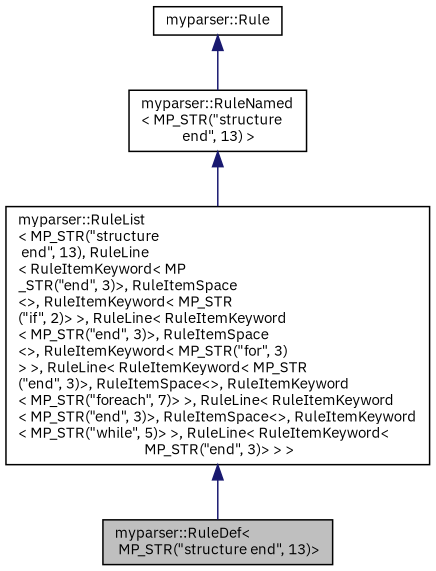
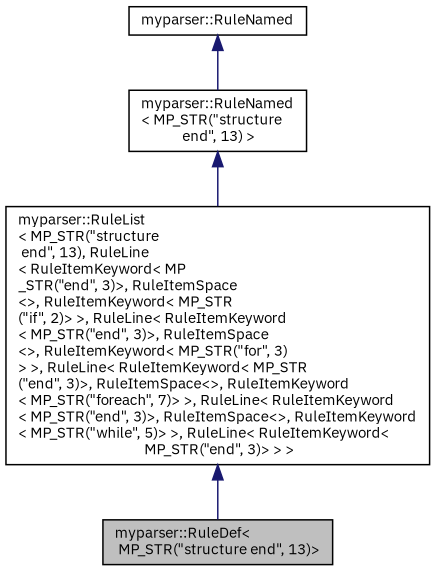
node "myparser::Rule": label "myparser::Rule" -> "myparser::RuleNamed"
